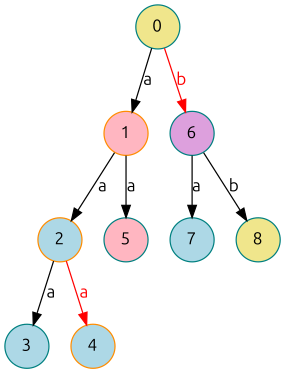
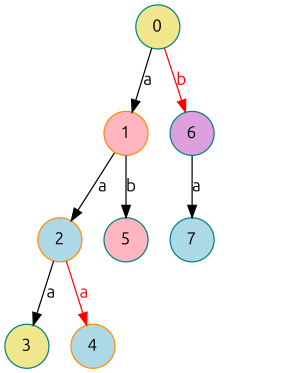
edge "1" -> "5": label "a" -> "b"
node "8": removed
node "3": fillcolor lightblue -> khaki
